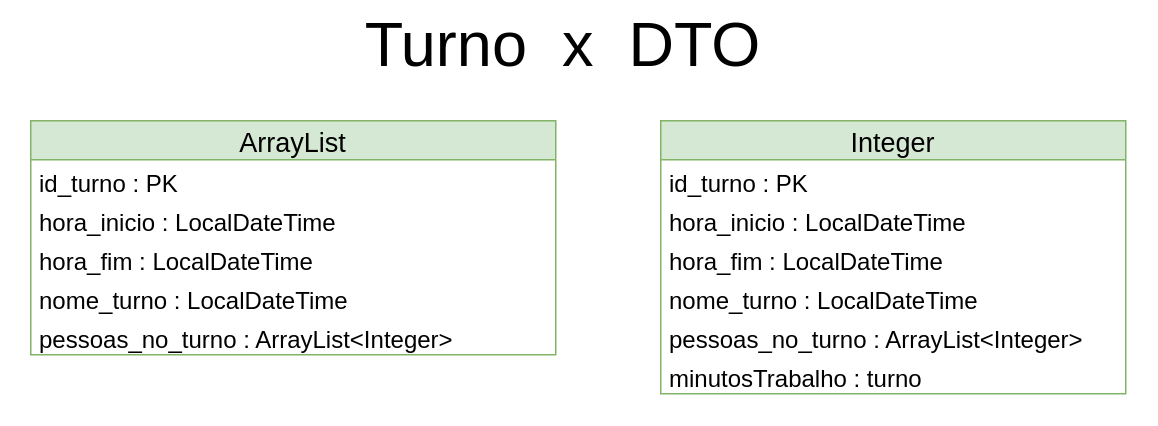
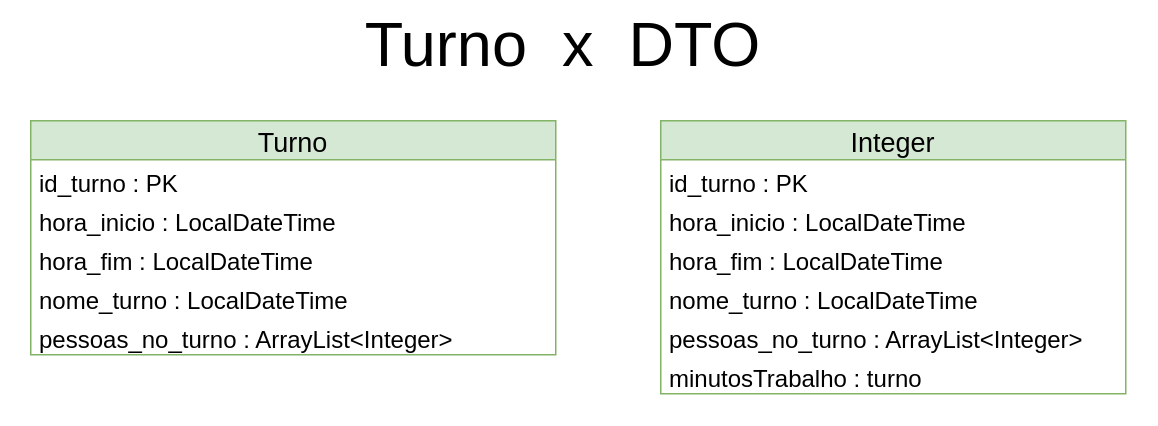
node "ArrayList": label "ArrayList" -> "Turno"
